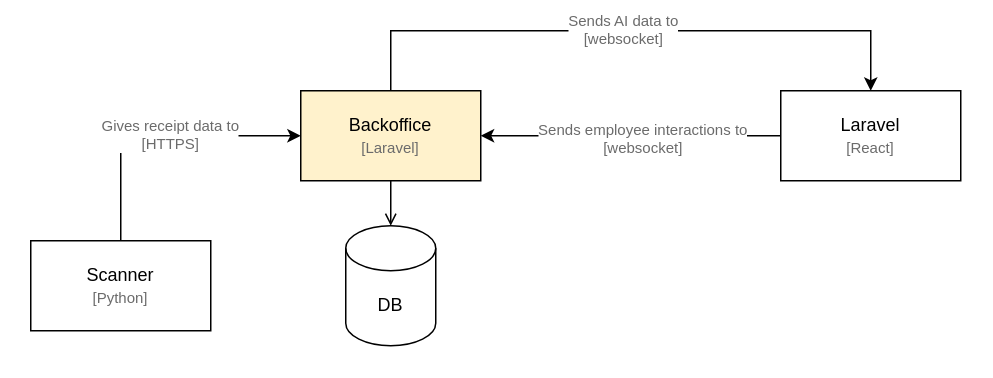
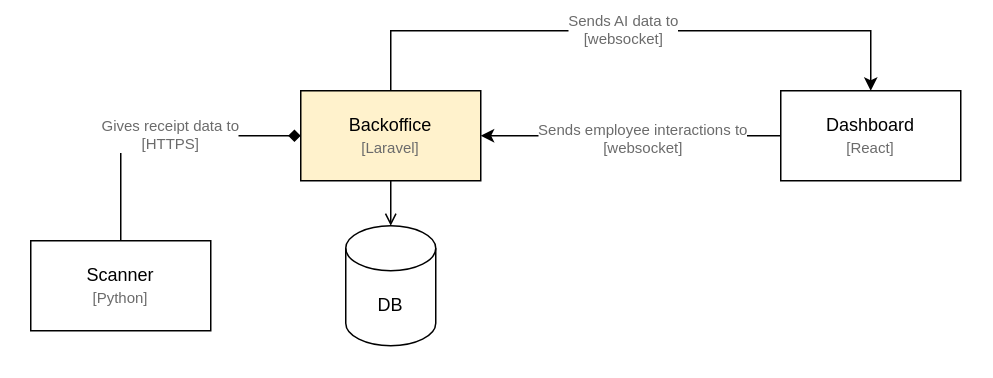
edge "Scanner [Python]" -> "Backoffice [Laravel]": arrowhead classic -> diamond
node "Laravel [React]": label "Laravel [React]" -> "Dashboard [React]"
